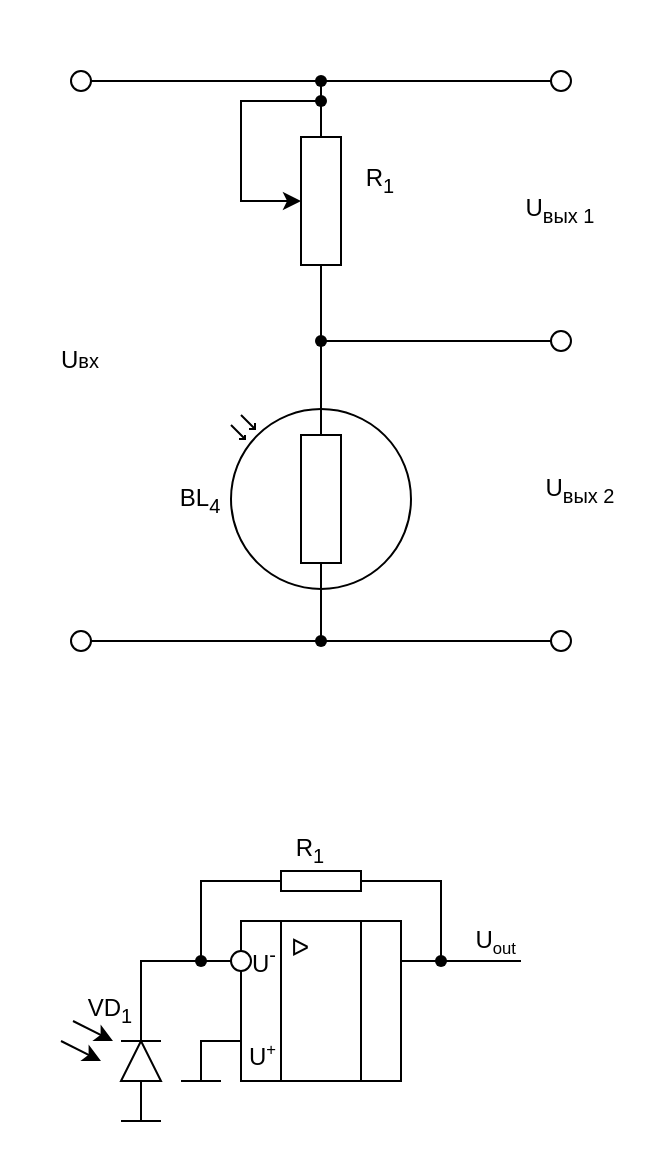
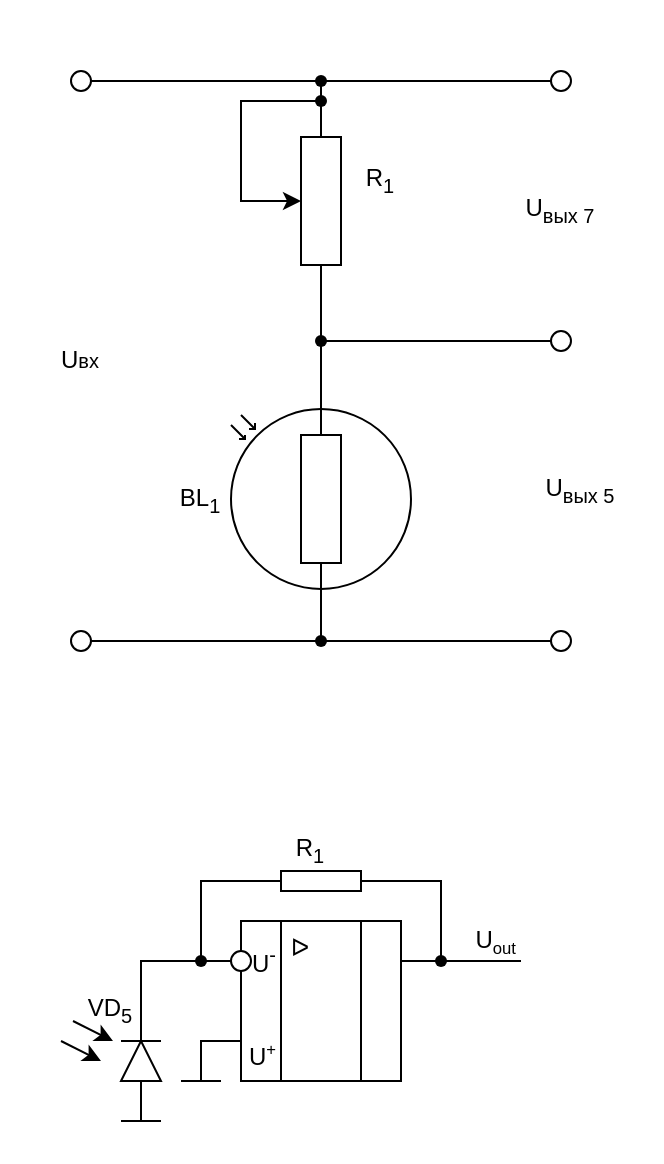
node "Uвых 1": label "Uвых 1" -> "Uвых 7"
node "Uвых 2": label "Uвых 2" -> "Uвых 5"
node "BL4": label "BL4" -> "BL1"
node "VD1": label "VD1" -> "VD5"
